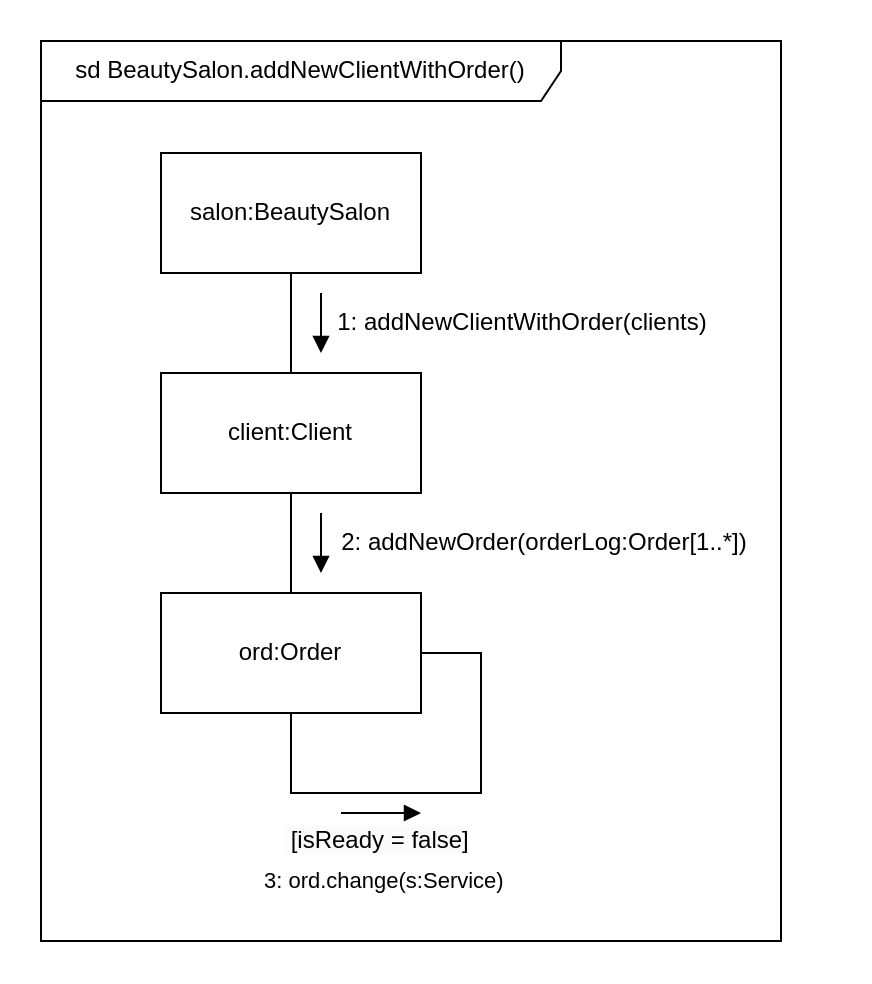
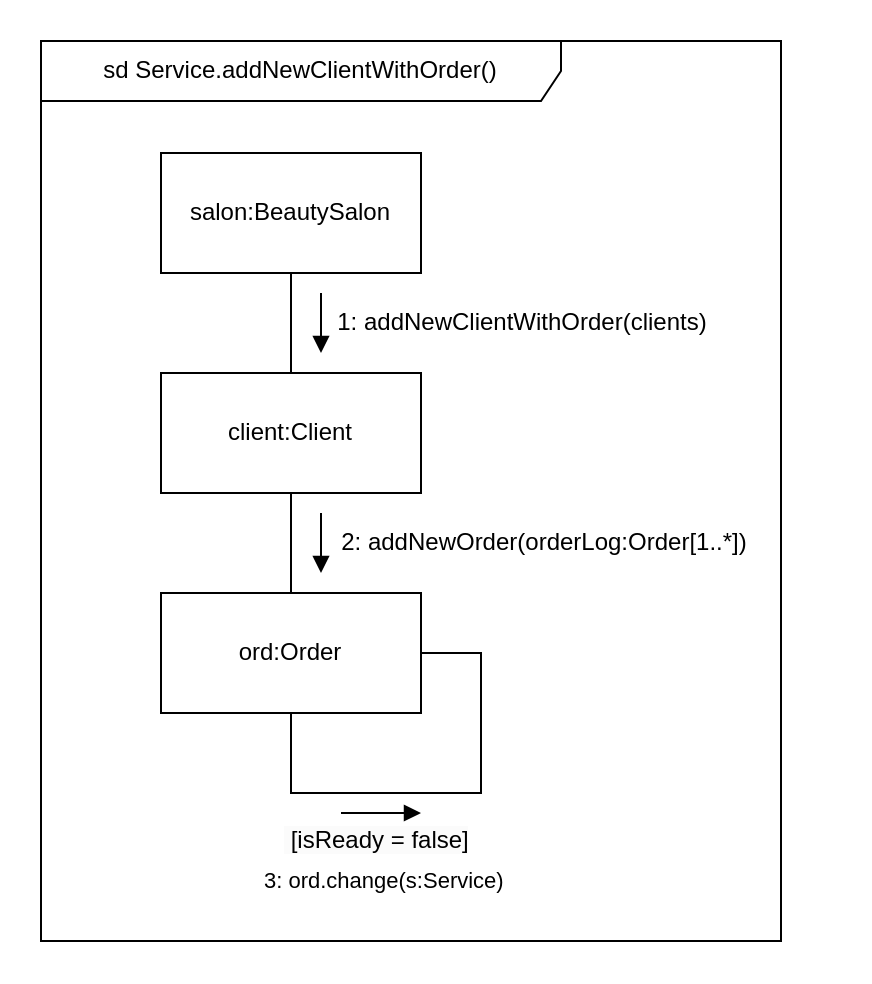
node "sd BeautySalon.addNewClientWithOrder()": label "sd BeautySalon.addNewClientWithOrder()" -> "sd Service.addNewClientWithOrder()"
